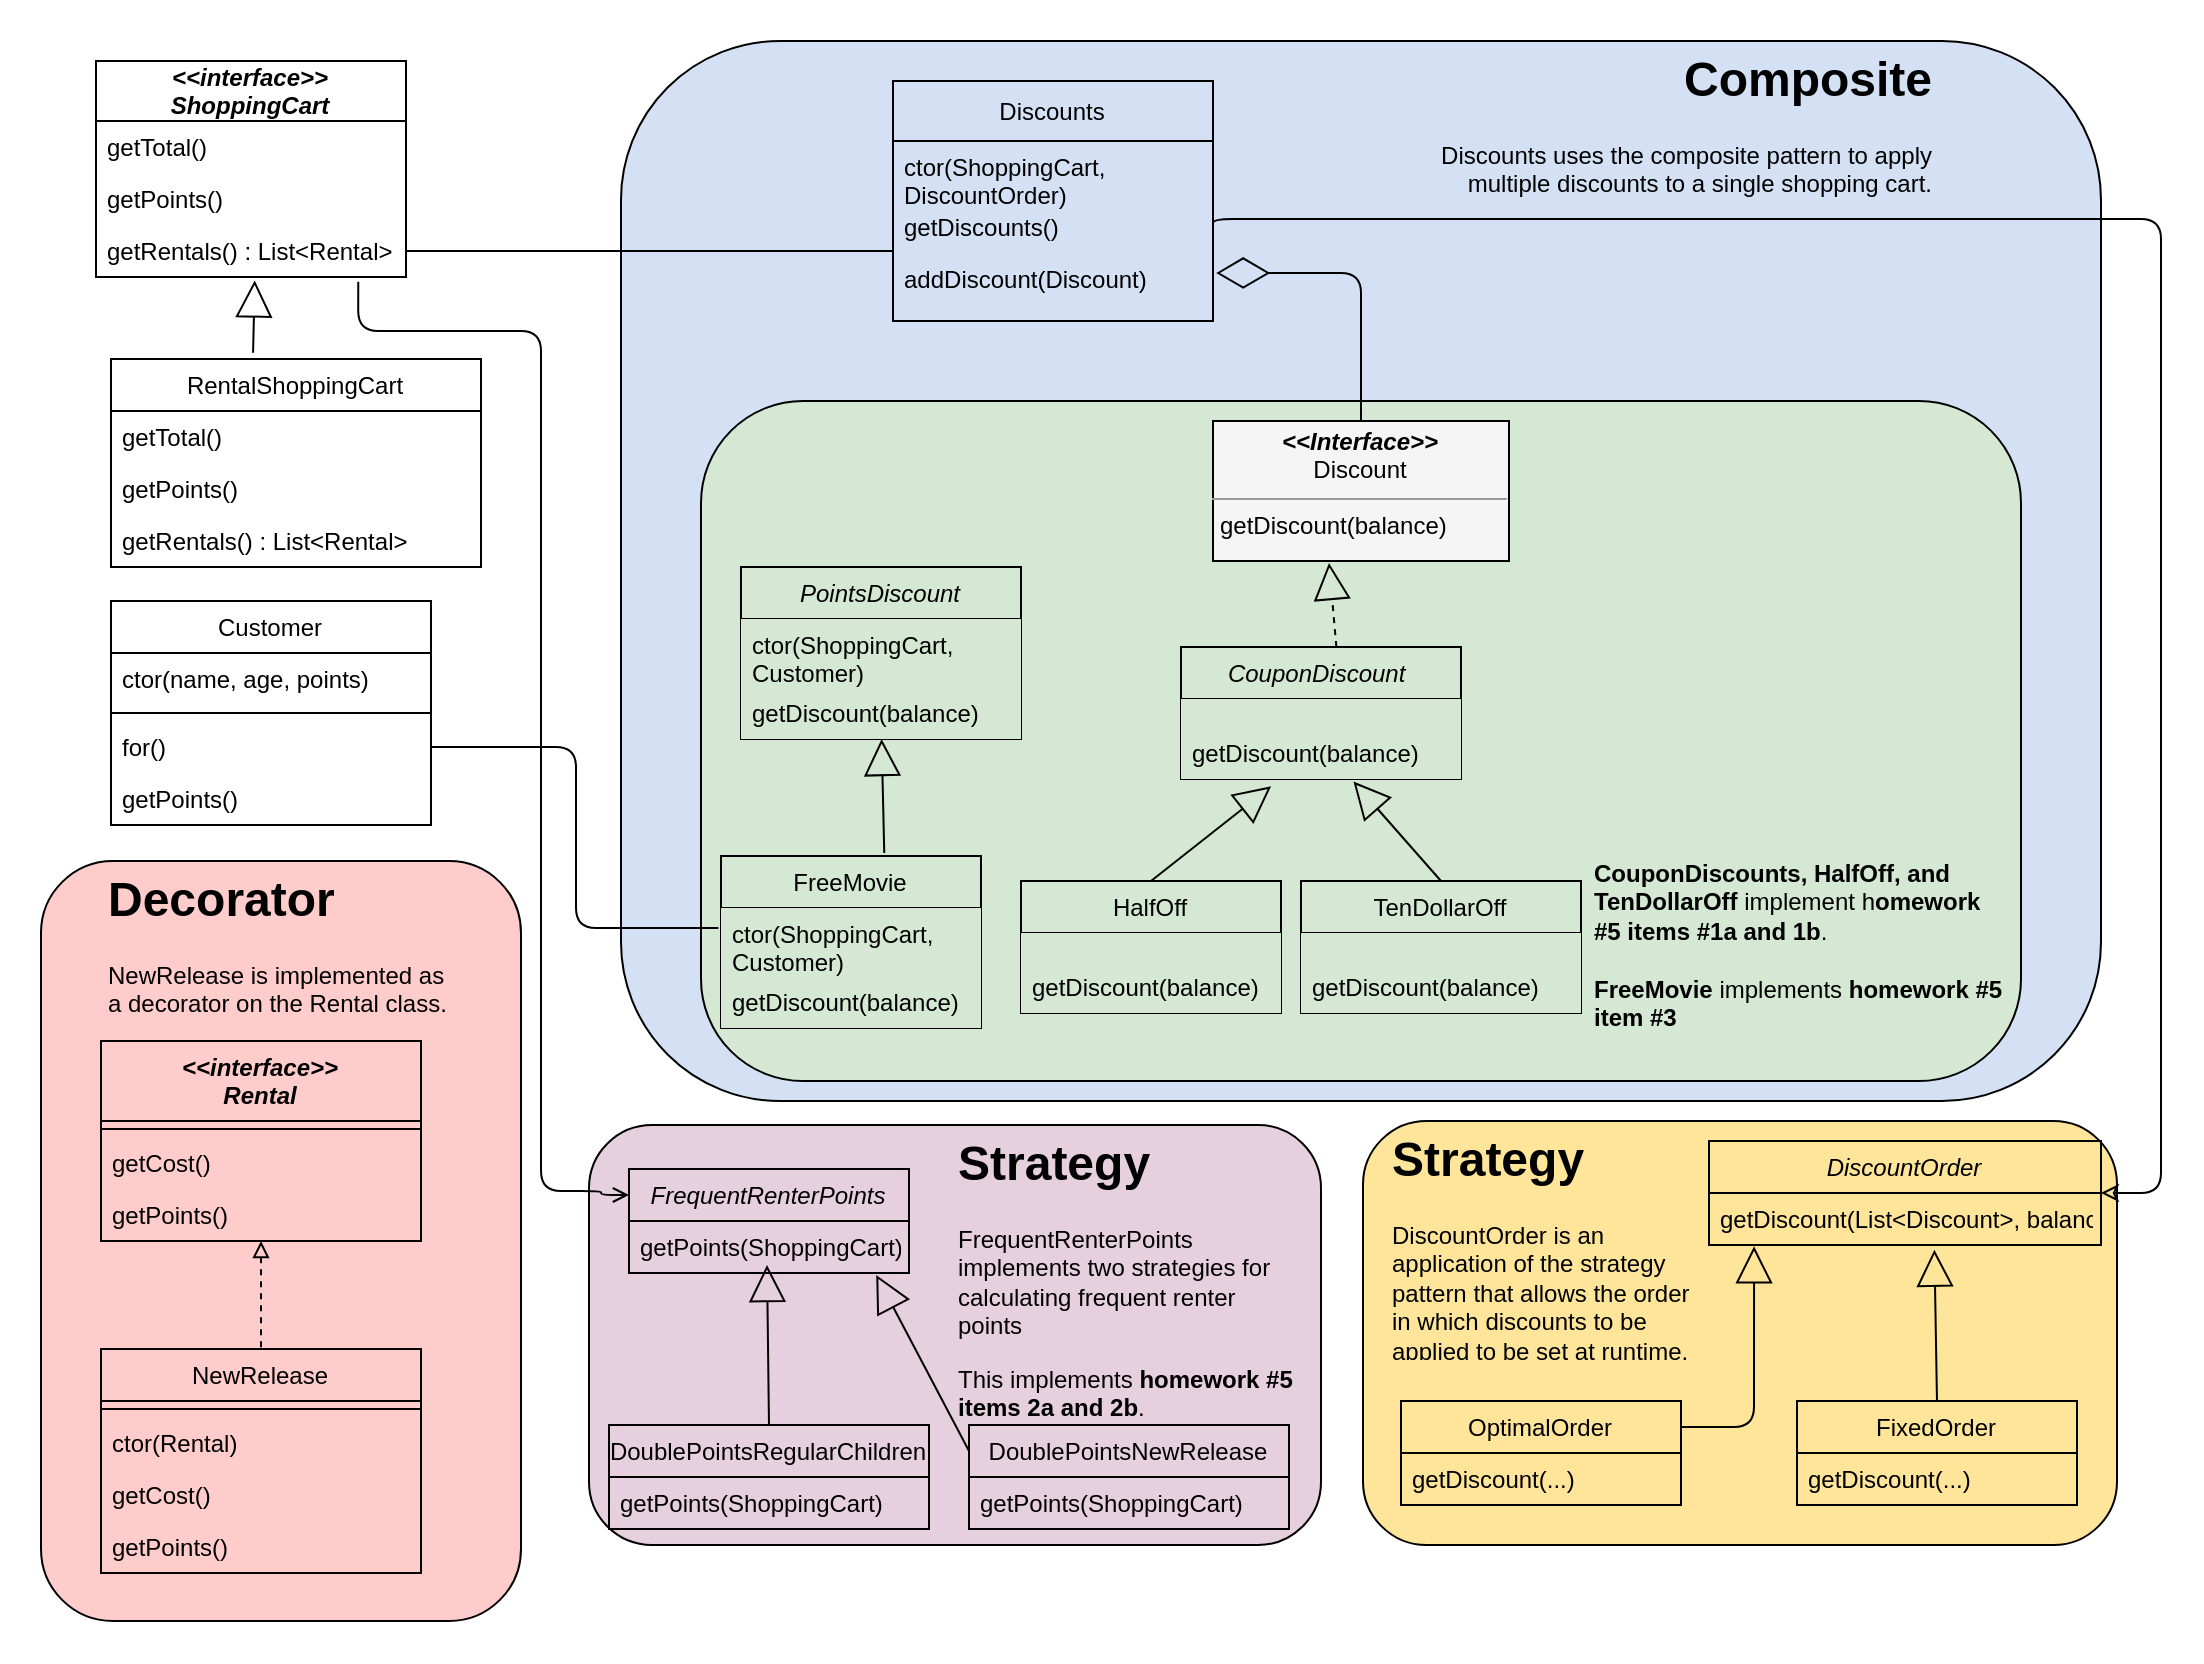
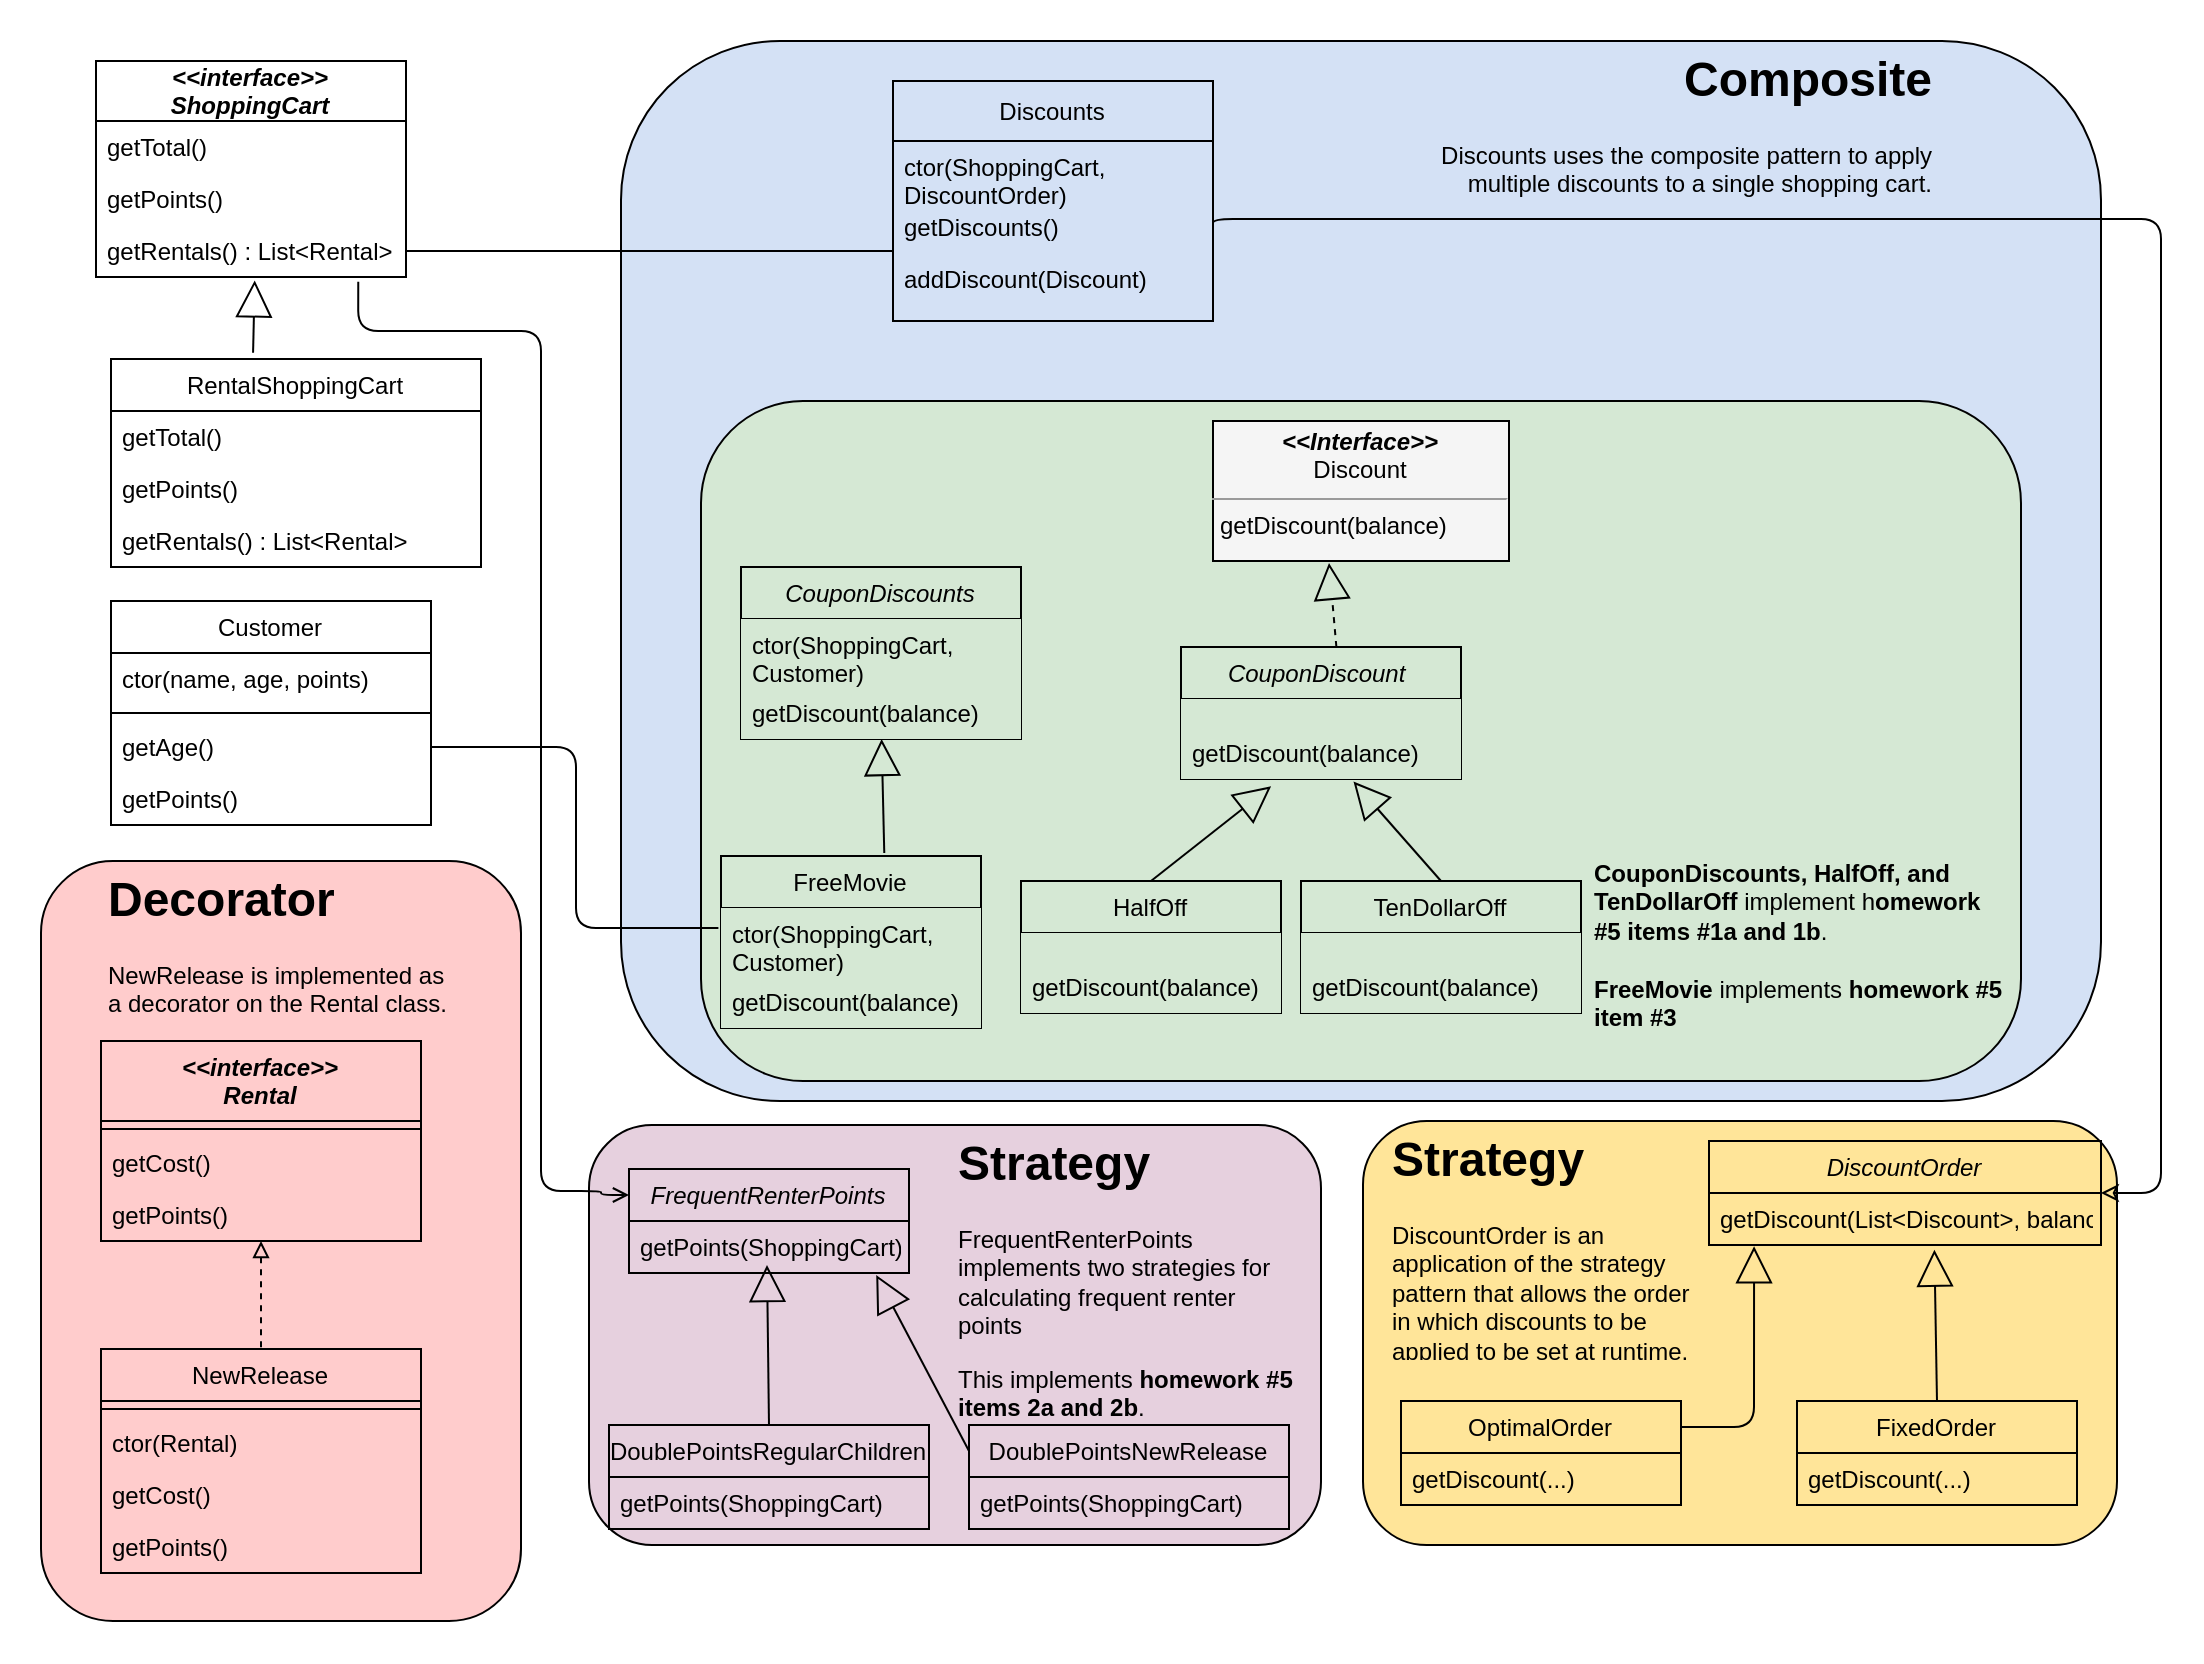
edge "<<Interface>> Discount getDiscount(balance)" -> "addDiscount(Discount)": removed
node "PointsDiscount": label "PointsDiscount" -> "CouponDiscounts"
node "for()": label "for()" -> "getAge()"
